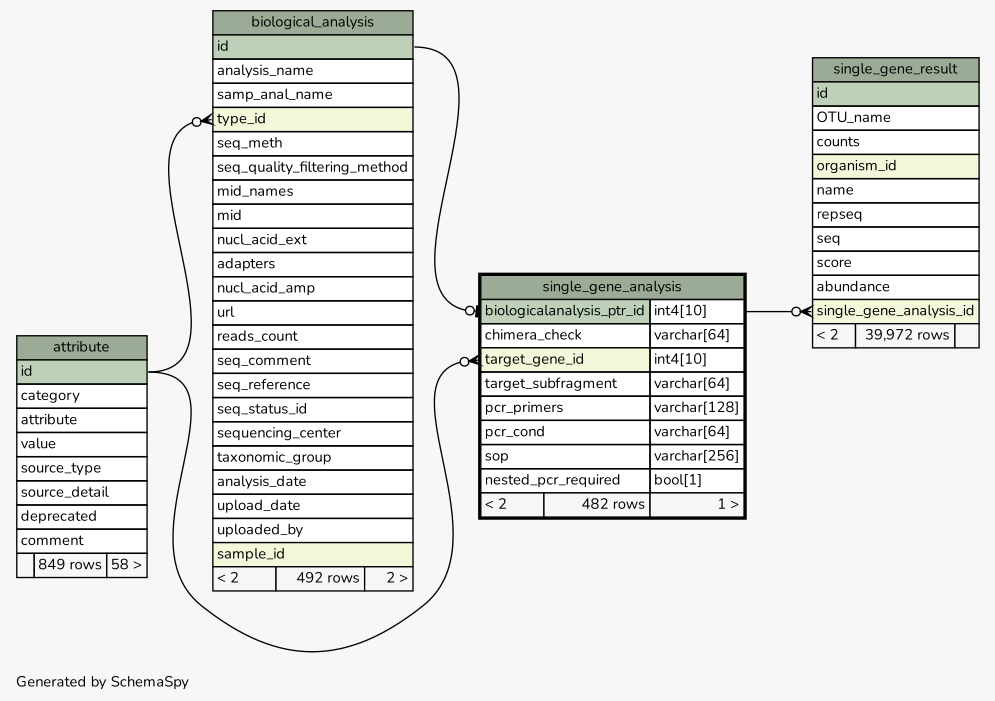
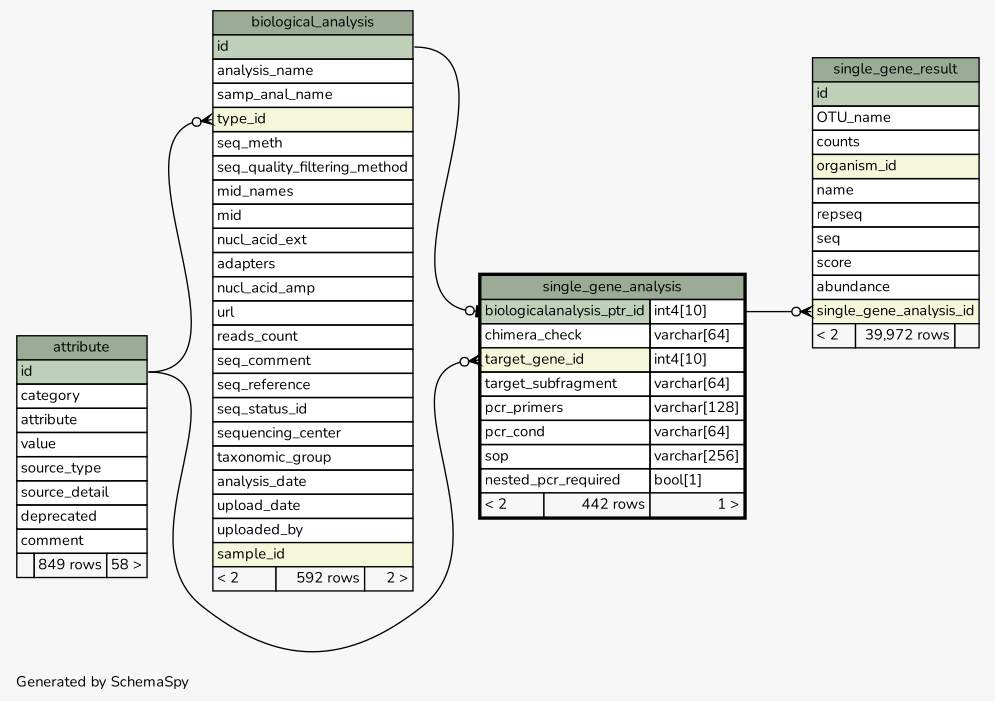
node "single_gene_analysis": text "482 rows" -> "442 rows"
node "biological_analysis": text "492 rows" -> "592 rows"
